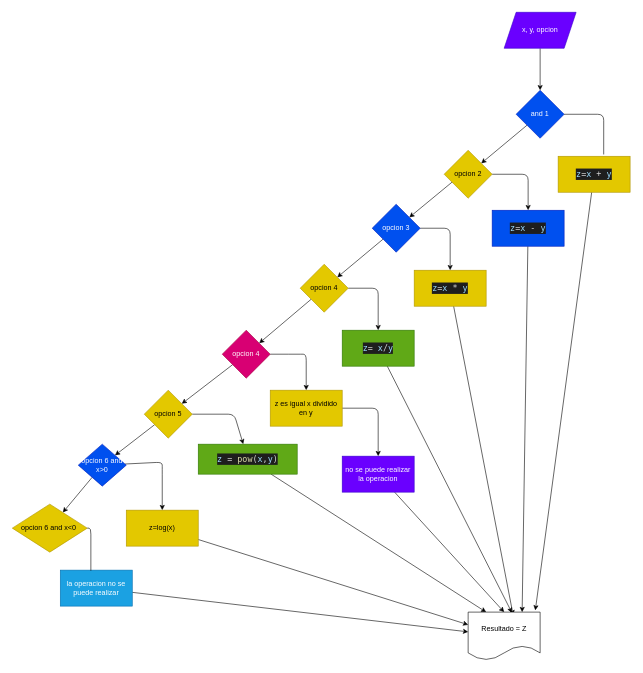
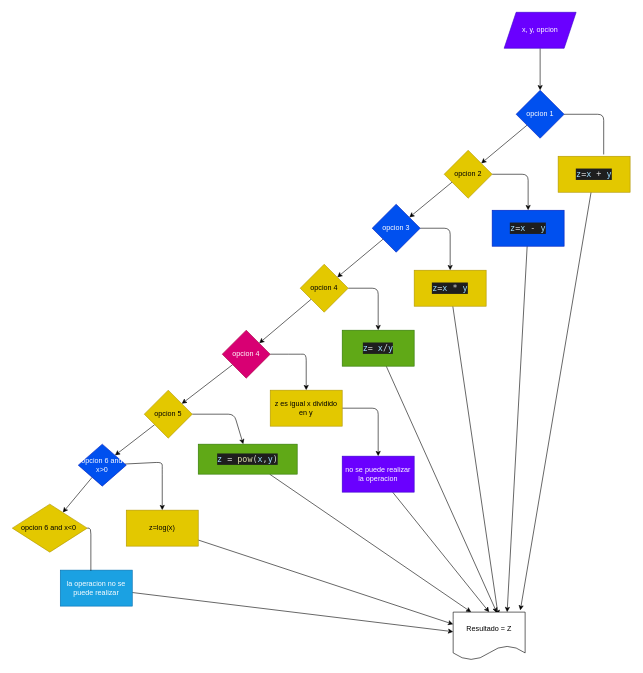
node "and 1": label "and 1" -> "opcion 1"
node "Resultado = Z": moved (504, 636) -> (489, 636)
